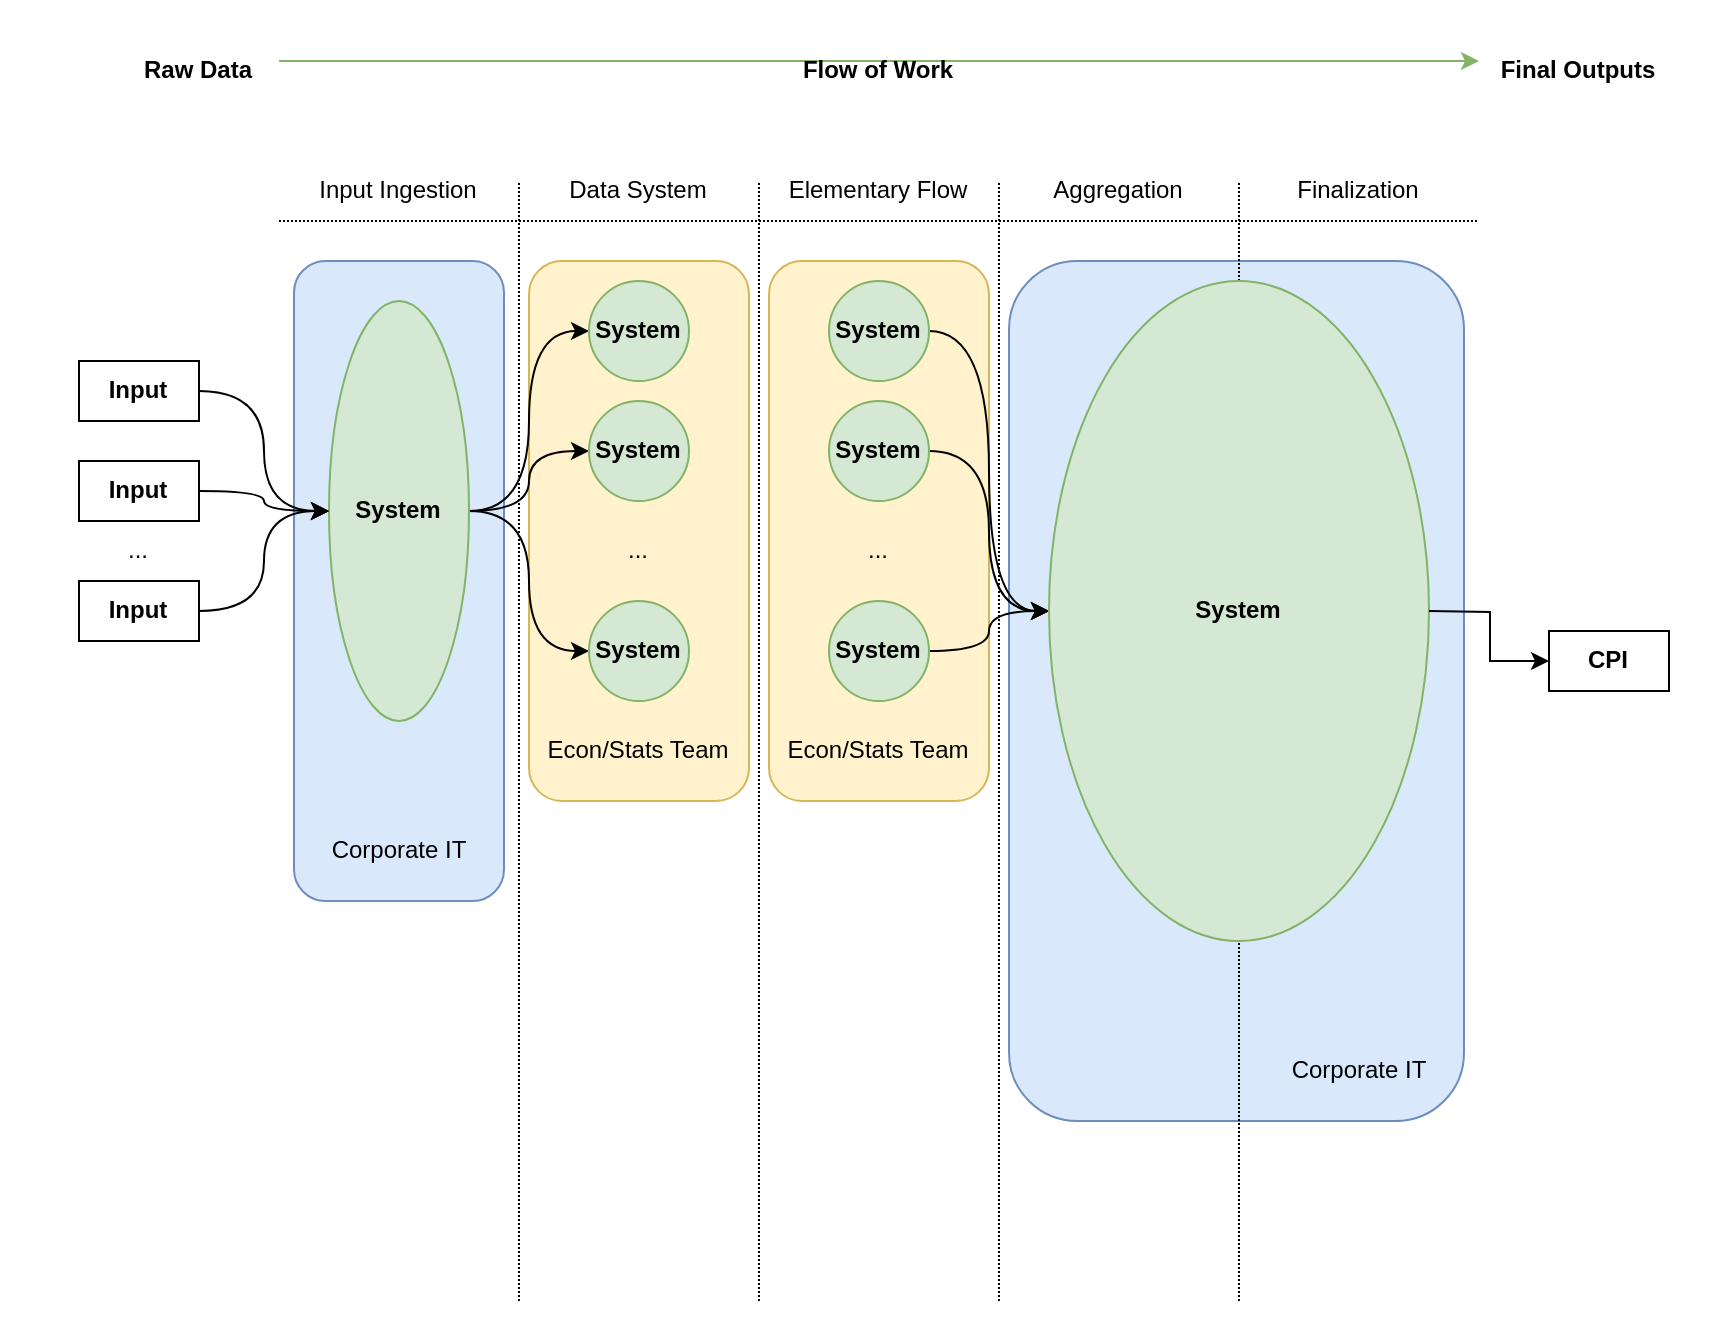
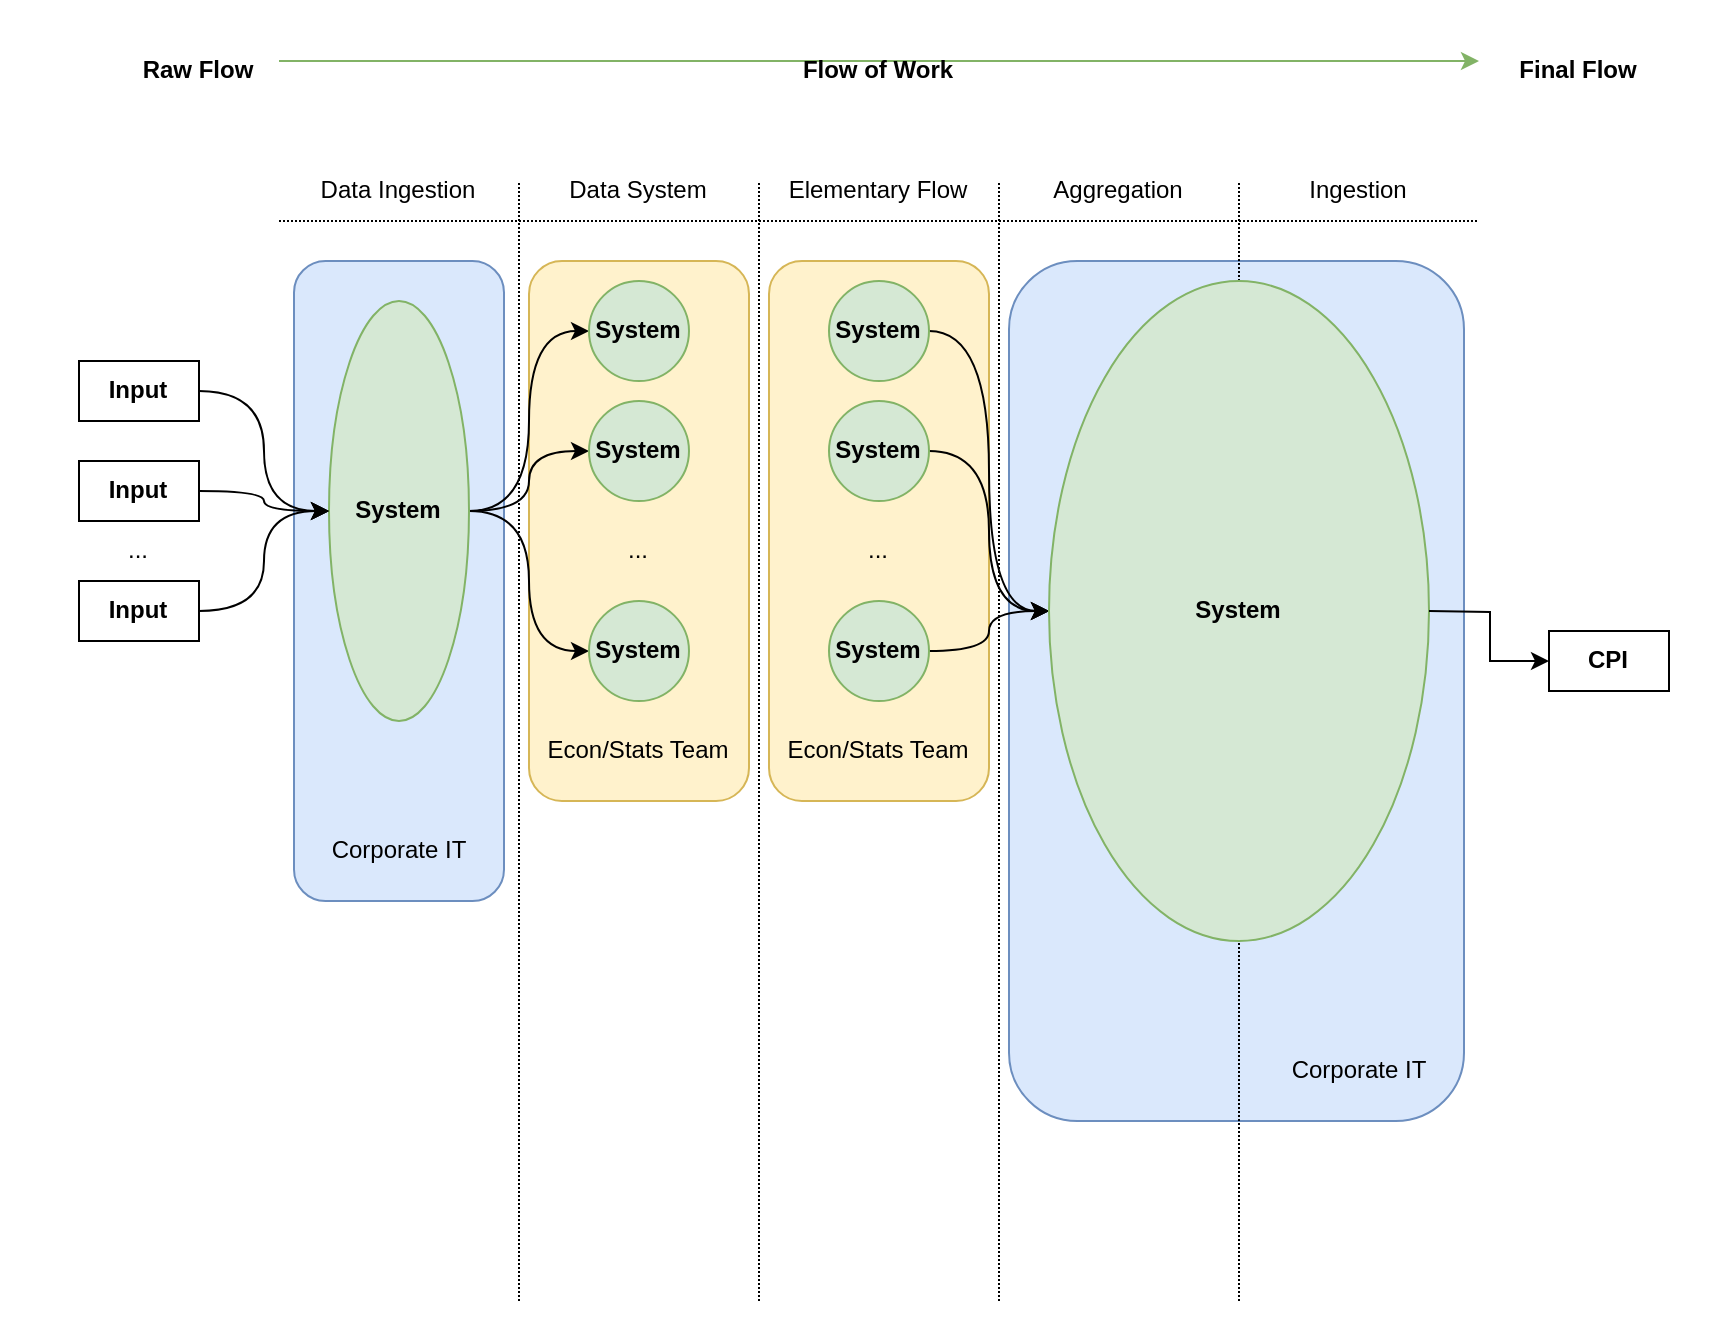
node "Raw Data": label "Raw Data" -> "Raw Flow"
node "Final Outputs": label "Final Outputs" -> "Final Flow"
node "Input Ingestion": label "Input Ingestion" -> "Data Ingestion"
node "Finalization": label "Finalization" -> "Ingestion"
